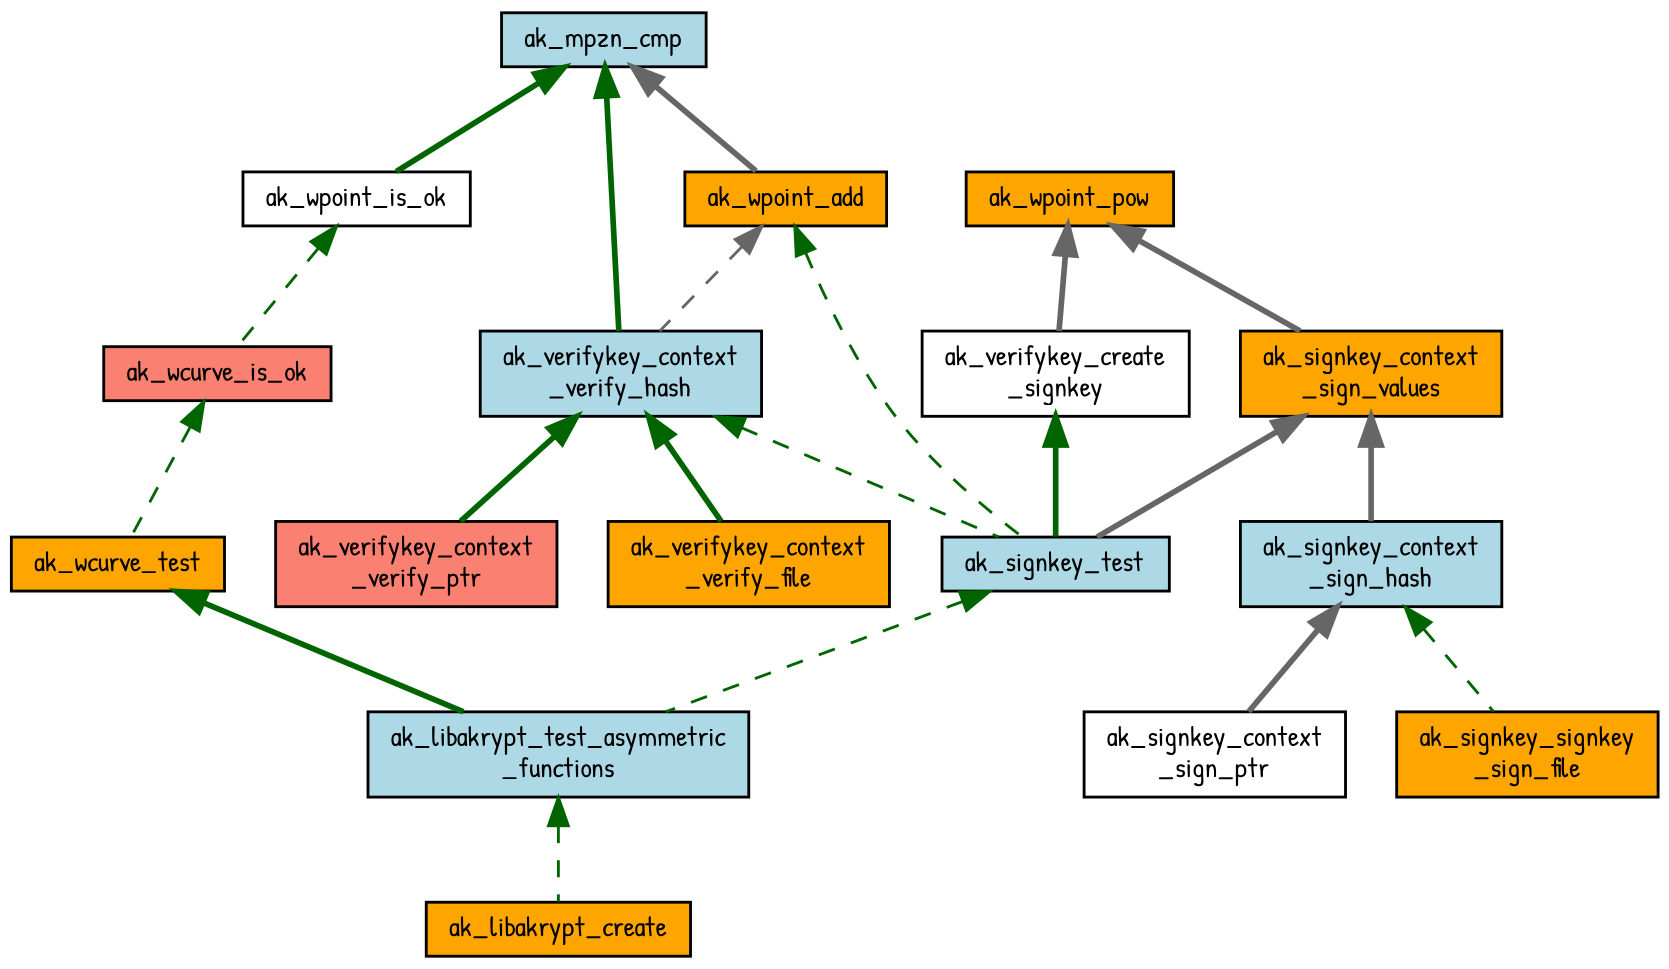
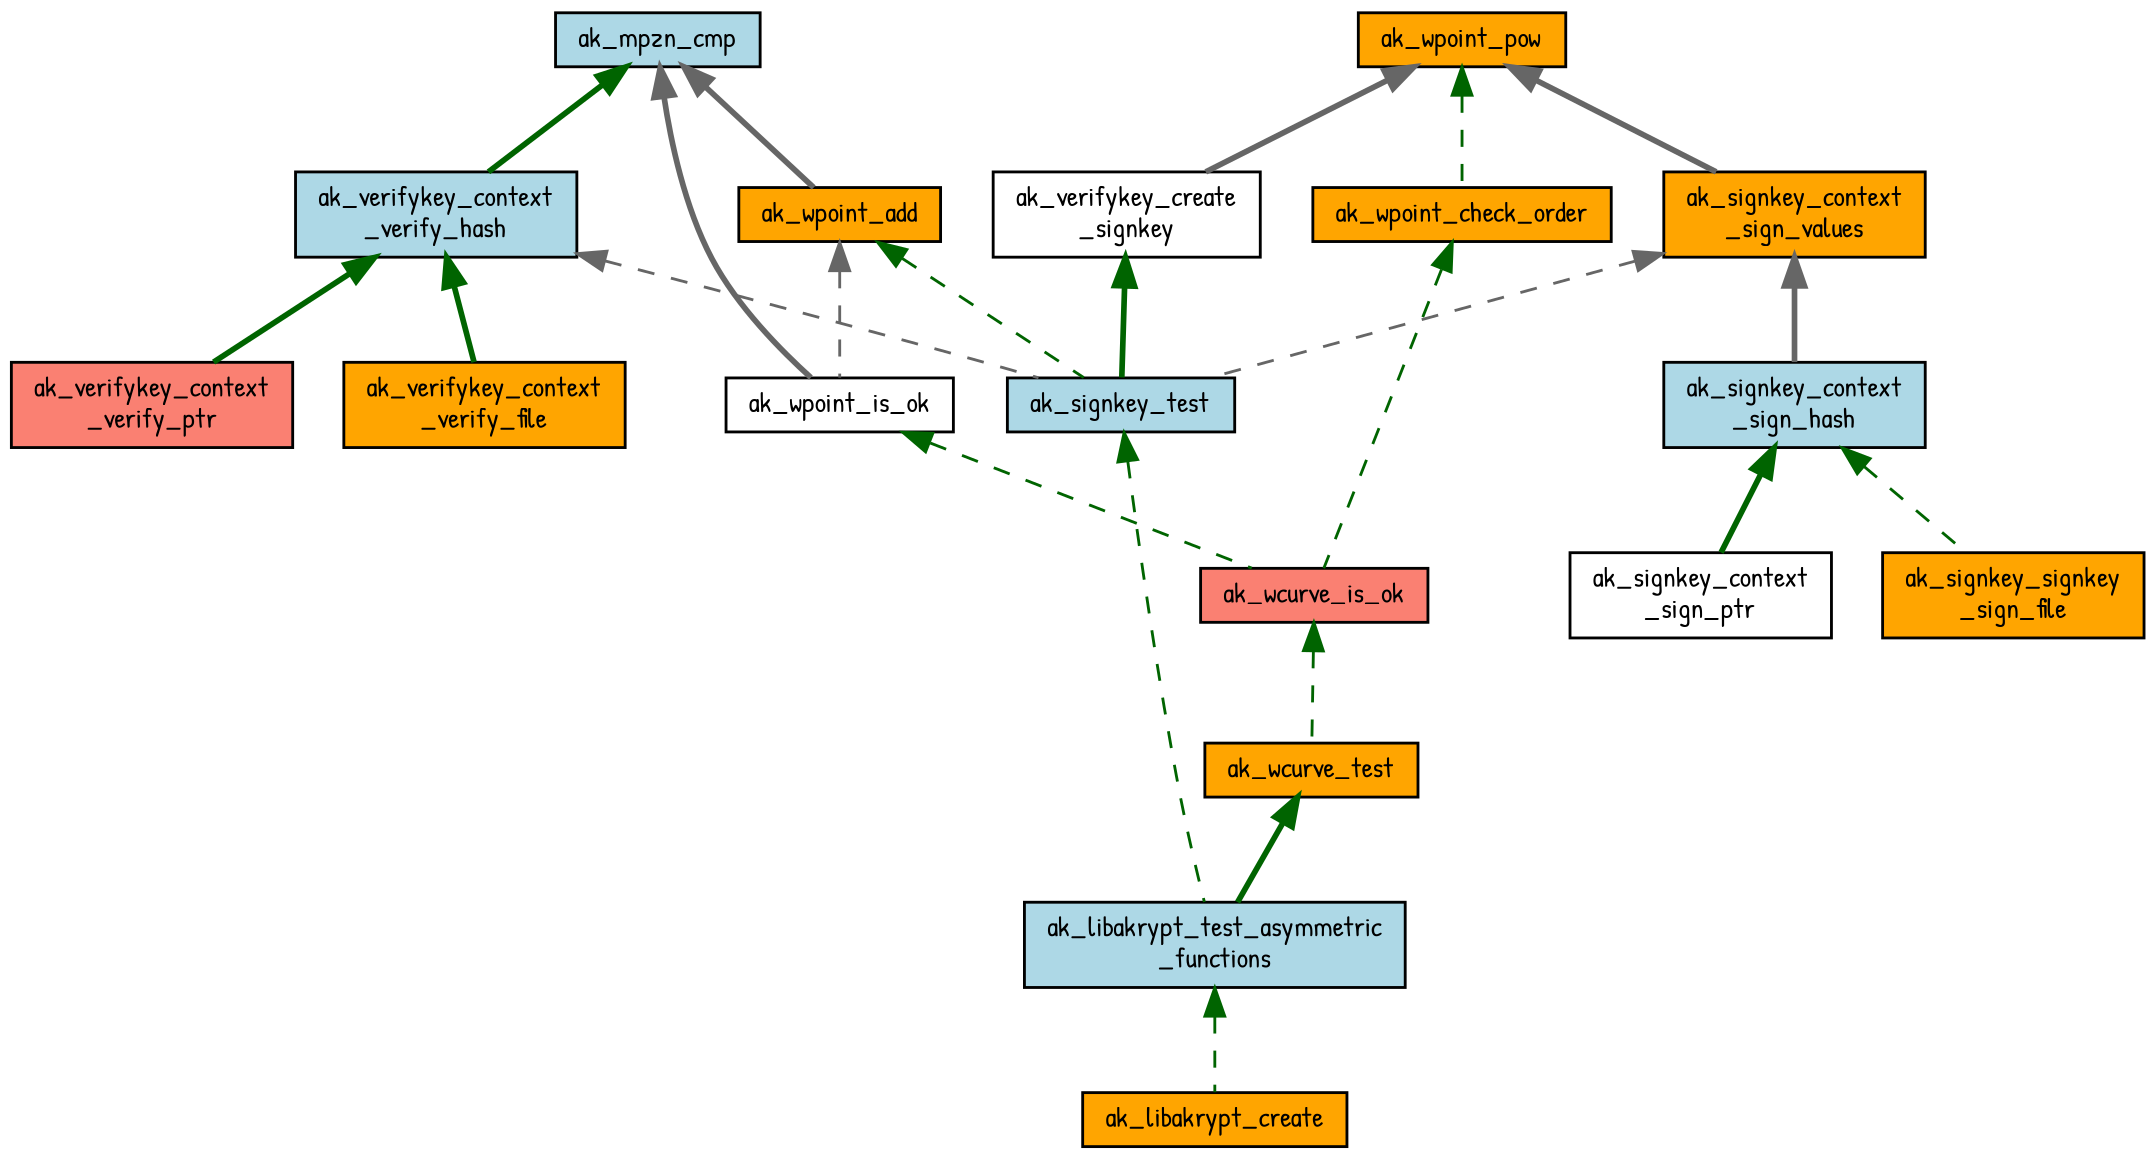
edge "ak_wpoint_is_ok" -> "ak_mpzn_cmp": color darkgreen -> gray40
node "ak_wpoint_check_order": added
edge "ak_verifykey_context _verify_hash" -> "ak_wpoint_add": now "ak_wpoint_is_ok" -> "ak_wpoint_add"
edge "ak_signkey_test" -> "ak_verifykey_context _verify_hash": color darkgreen -> gray40
edge "ak_signkey_test" -> "ak_signkey_context _sign_values": style bold -> dashed
edge "ak_signkey_context _sign_ptr" -> "ak_signkey_context _sign_hash": color gray40 -> darkgreen
